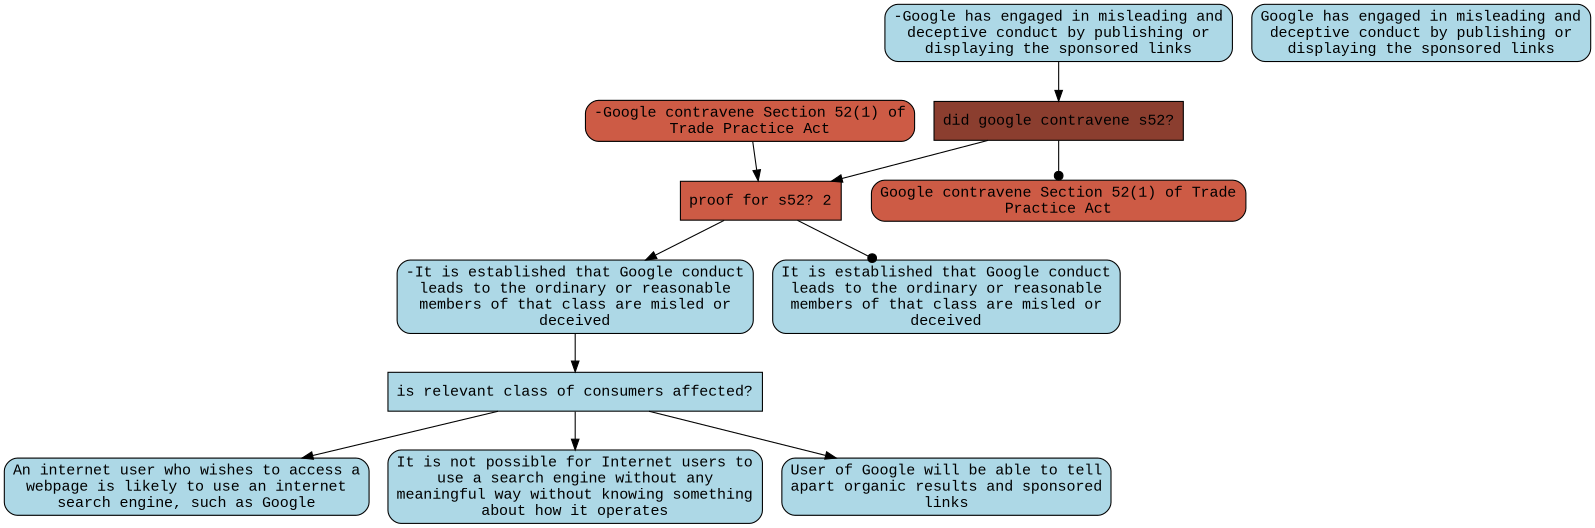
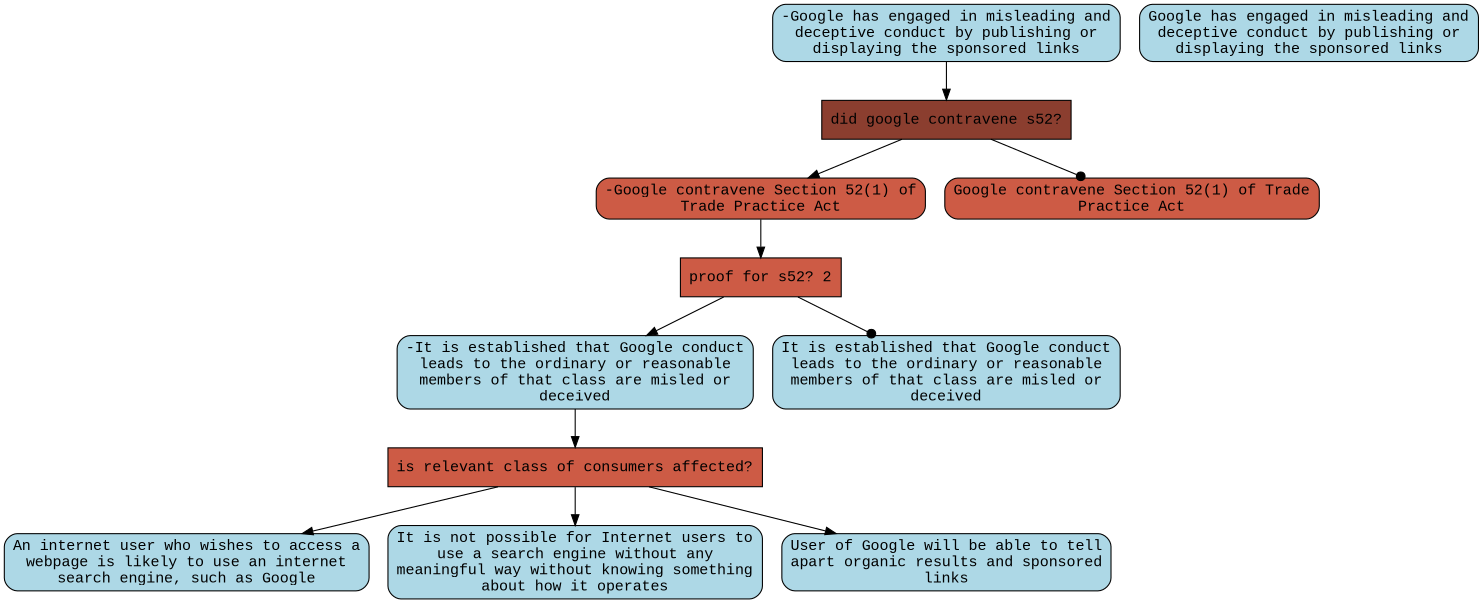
edge "did google contravene s52?" -> "proof for s52? 2": now "did google contravene s52?" -> "-Google contravene Section 52(1) of Trade Practice Act"
node "is relevant class of consumers affected?": fillcolor lightblue -> coral3
